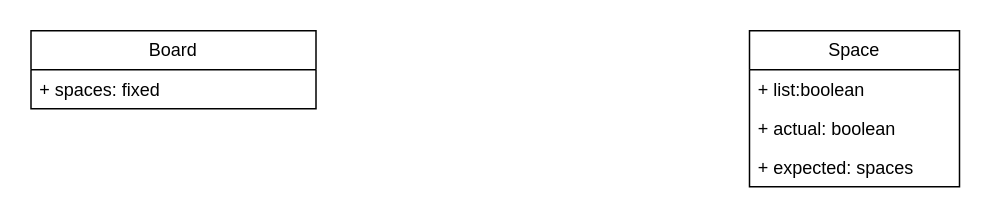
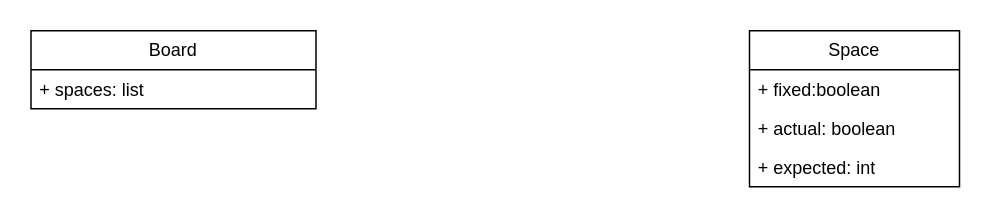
node "+ spaces: fixed": label "+ spaces: fixed" -> "+ spaces: list"
node "+ list:boolean": label "+ list:boolean" -> "+ fixed:boolean"
node "+ expected: spaces": label "+ expected: spaces" -> "+ expected: int"
